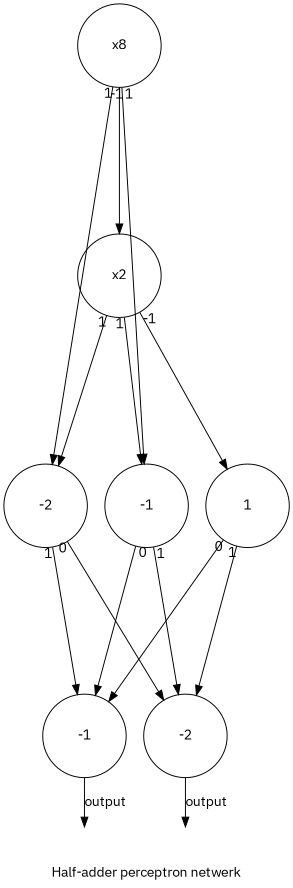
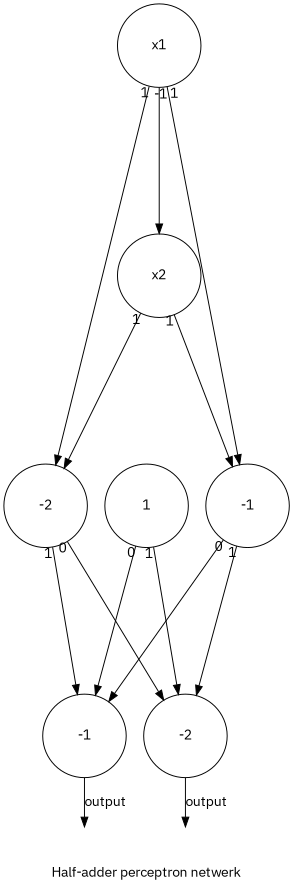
node "x8": label "x8" -> "x1"
edge "x2" -> "1": removed
